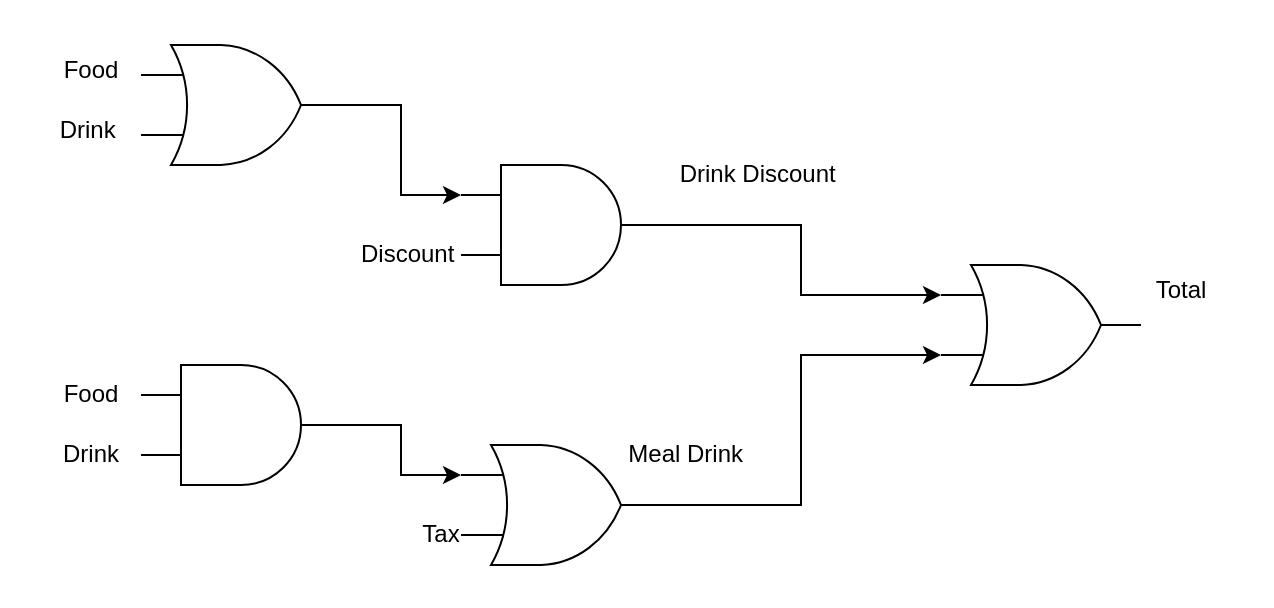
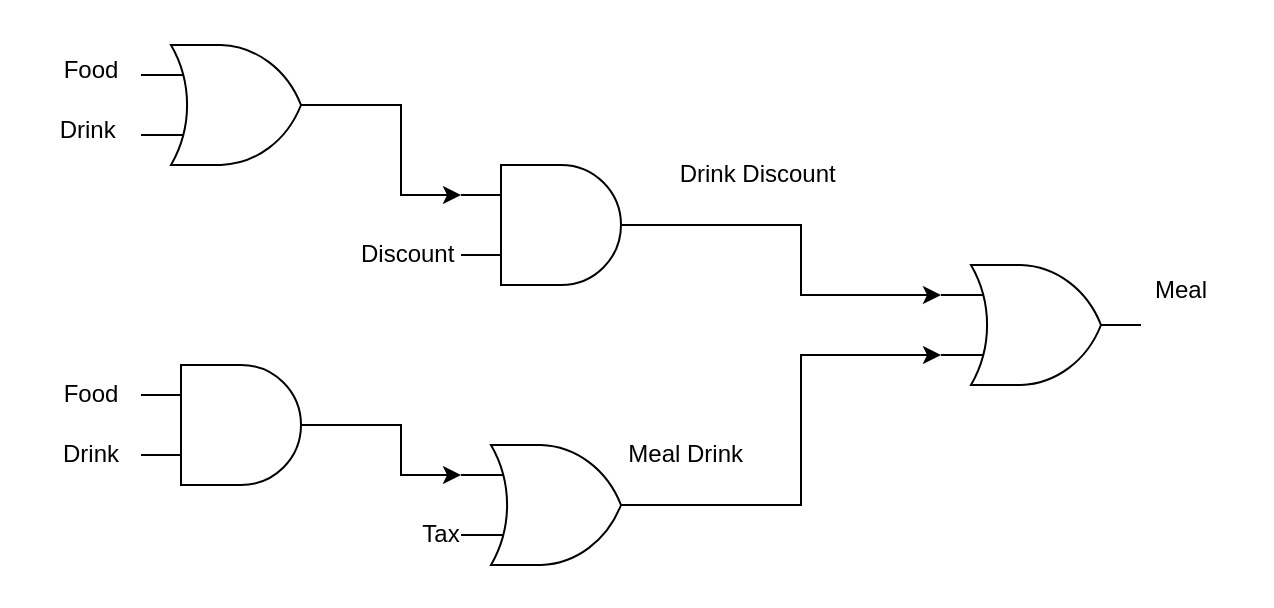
node "Total": label "Total" -> "Meal"
